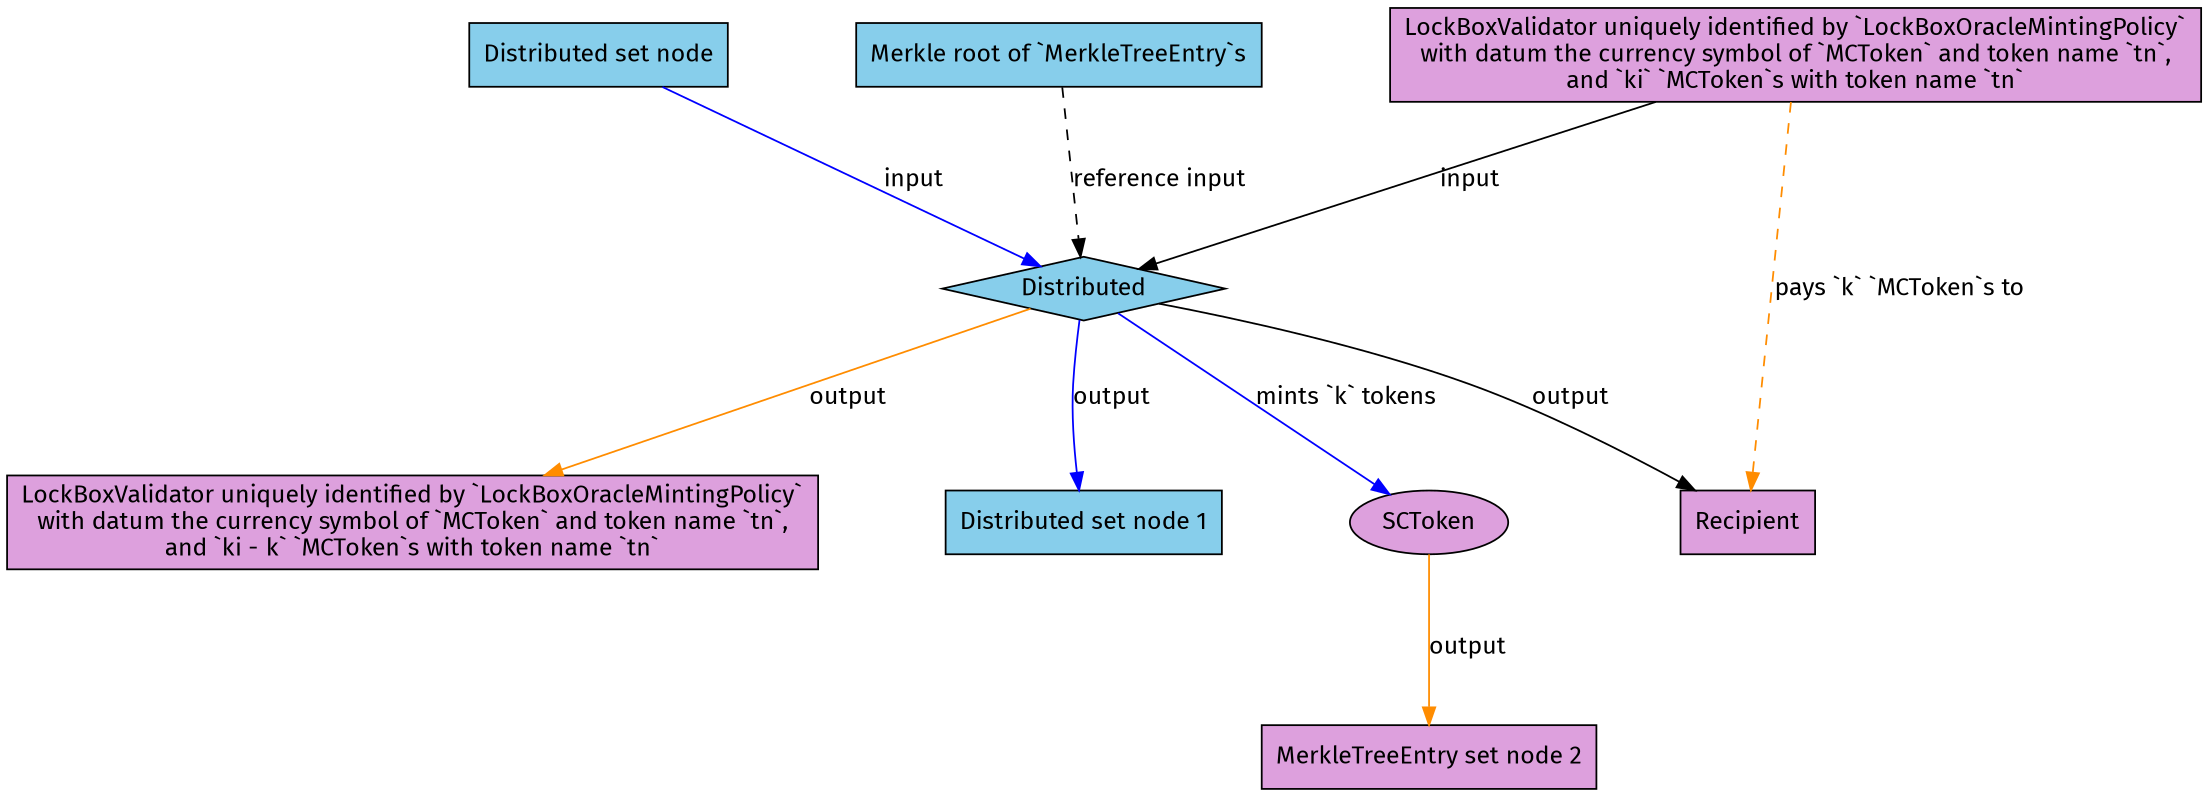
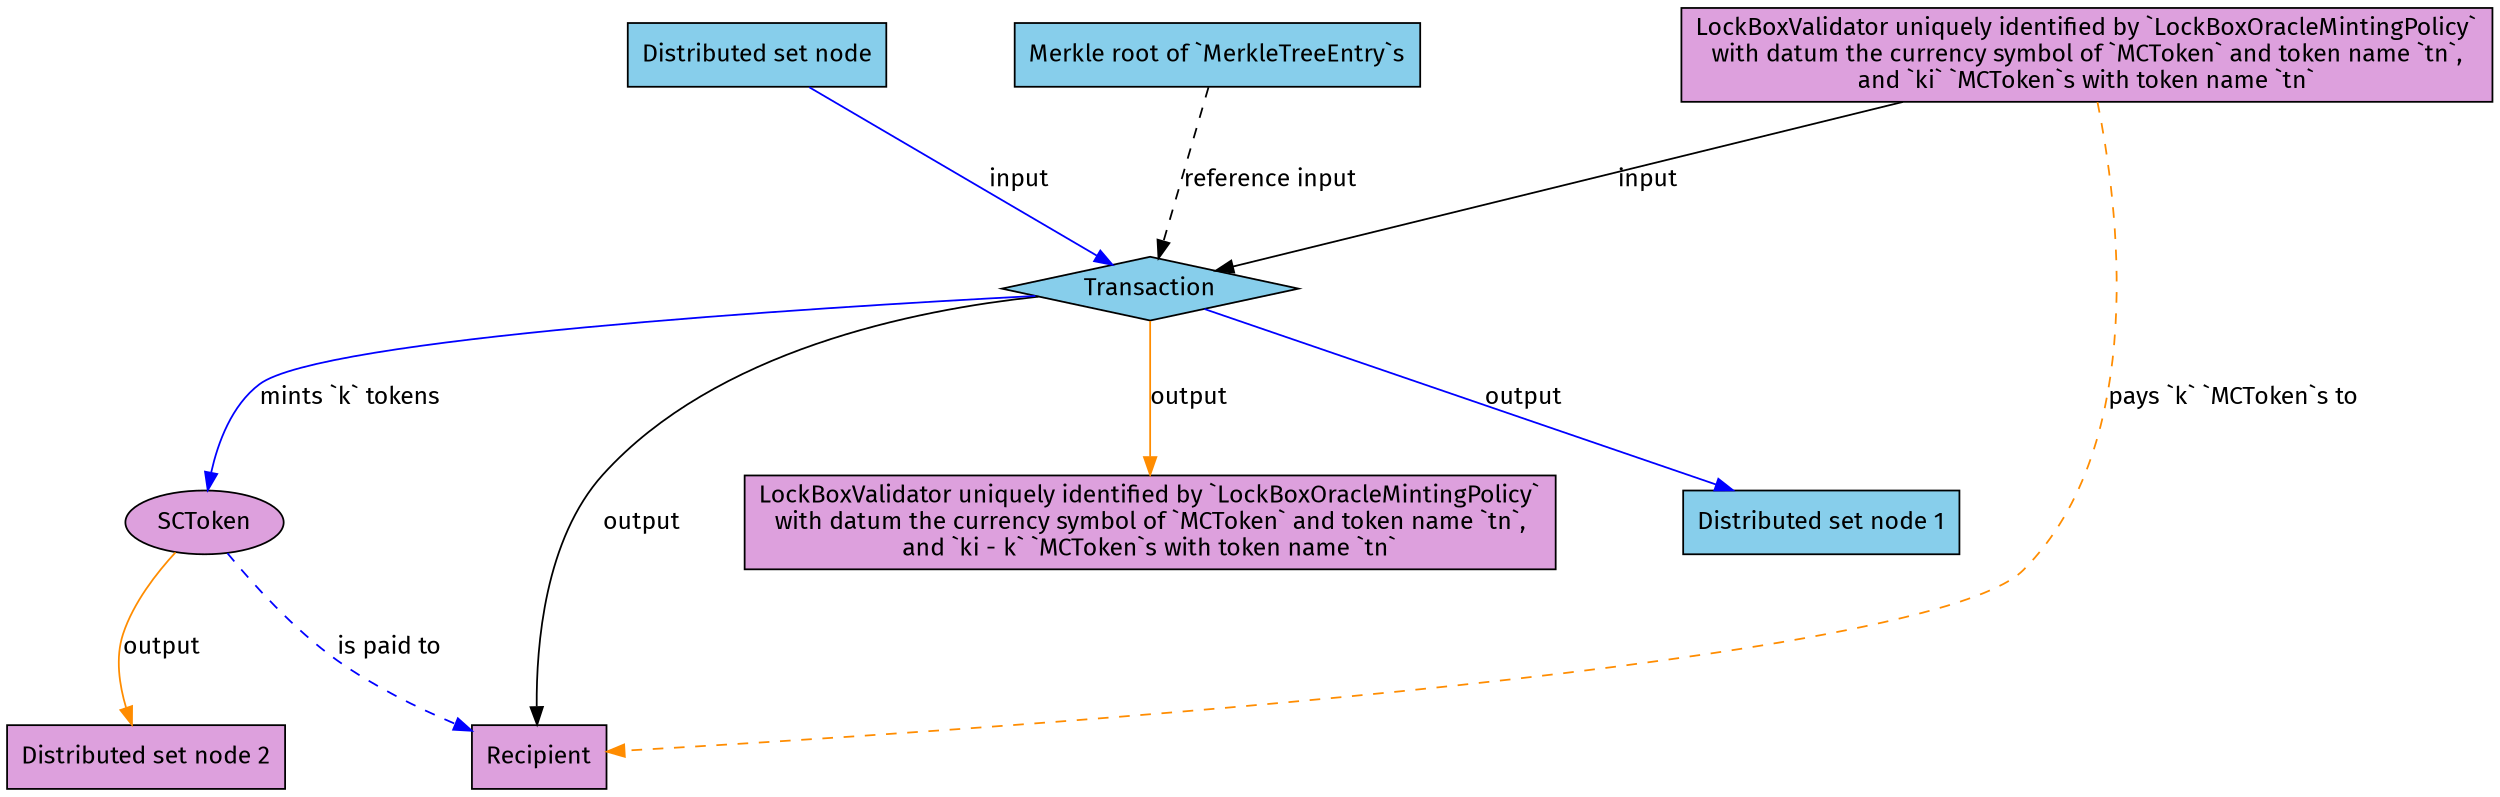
node "Distributed": label "Distributed" -> "Transaction"
edge "SCToken" -> "Recipient": added, label "is paid to"
node "MerkleTreeEntry set node 2": label "MerkleTreeEntry set node 2" -> "Distributed set node 2"
